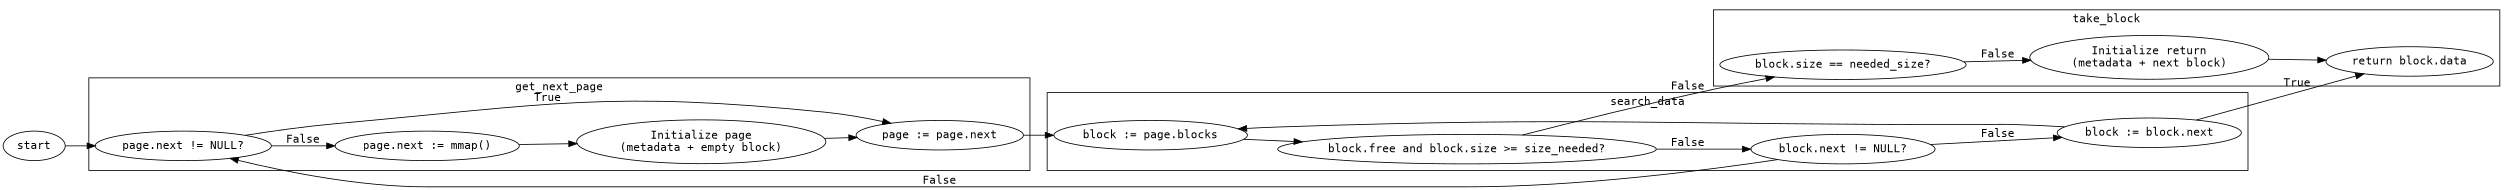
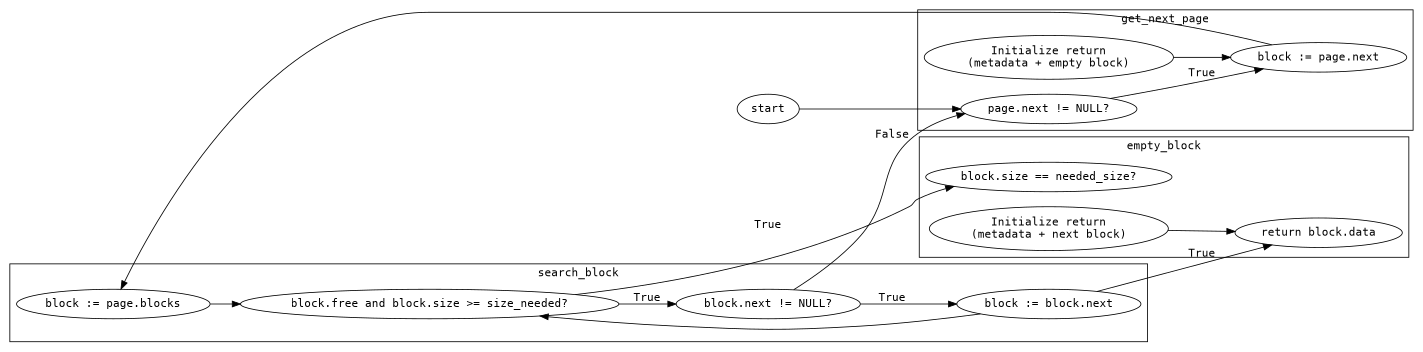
cluster "take_block": label "take_block" -> "empty_block"
edge "block.size == needed_size?" -> "Initialize return (metadata + next block)": removed, label "False"
edge "block.free and block.size >= size_needed?" -> "block.size == needed_size?": label "False" -> "True"
cluster "search_data": label "search_data" -> "search_block"
edge "block := block.next" -> "block := page.blocks": now "block := block.next" -> "block.free and block.size >= size_needed?"
edge "block.next != NULL?" -> "block := block.next": label "False" -> "True"
node "page := page.next": label "page := page.next" -> "block := page.next"
node "Initialize page (metadata + empty block)": label "Initialize page (metadata + empty block)" -> "Initialize return (metadata + empty block)"
edge "block.free and block.size >= size_needed?" -> "block.next != NULL?": label "False" -> "True"
node "page.next := mmap()": removed
